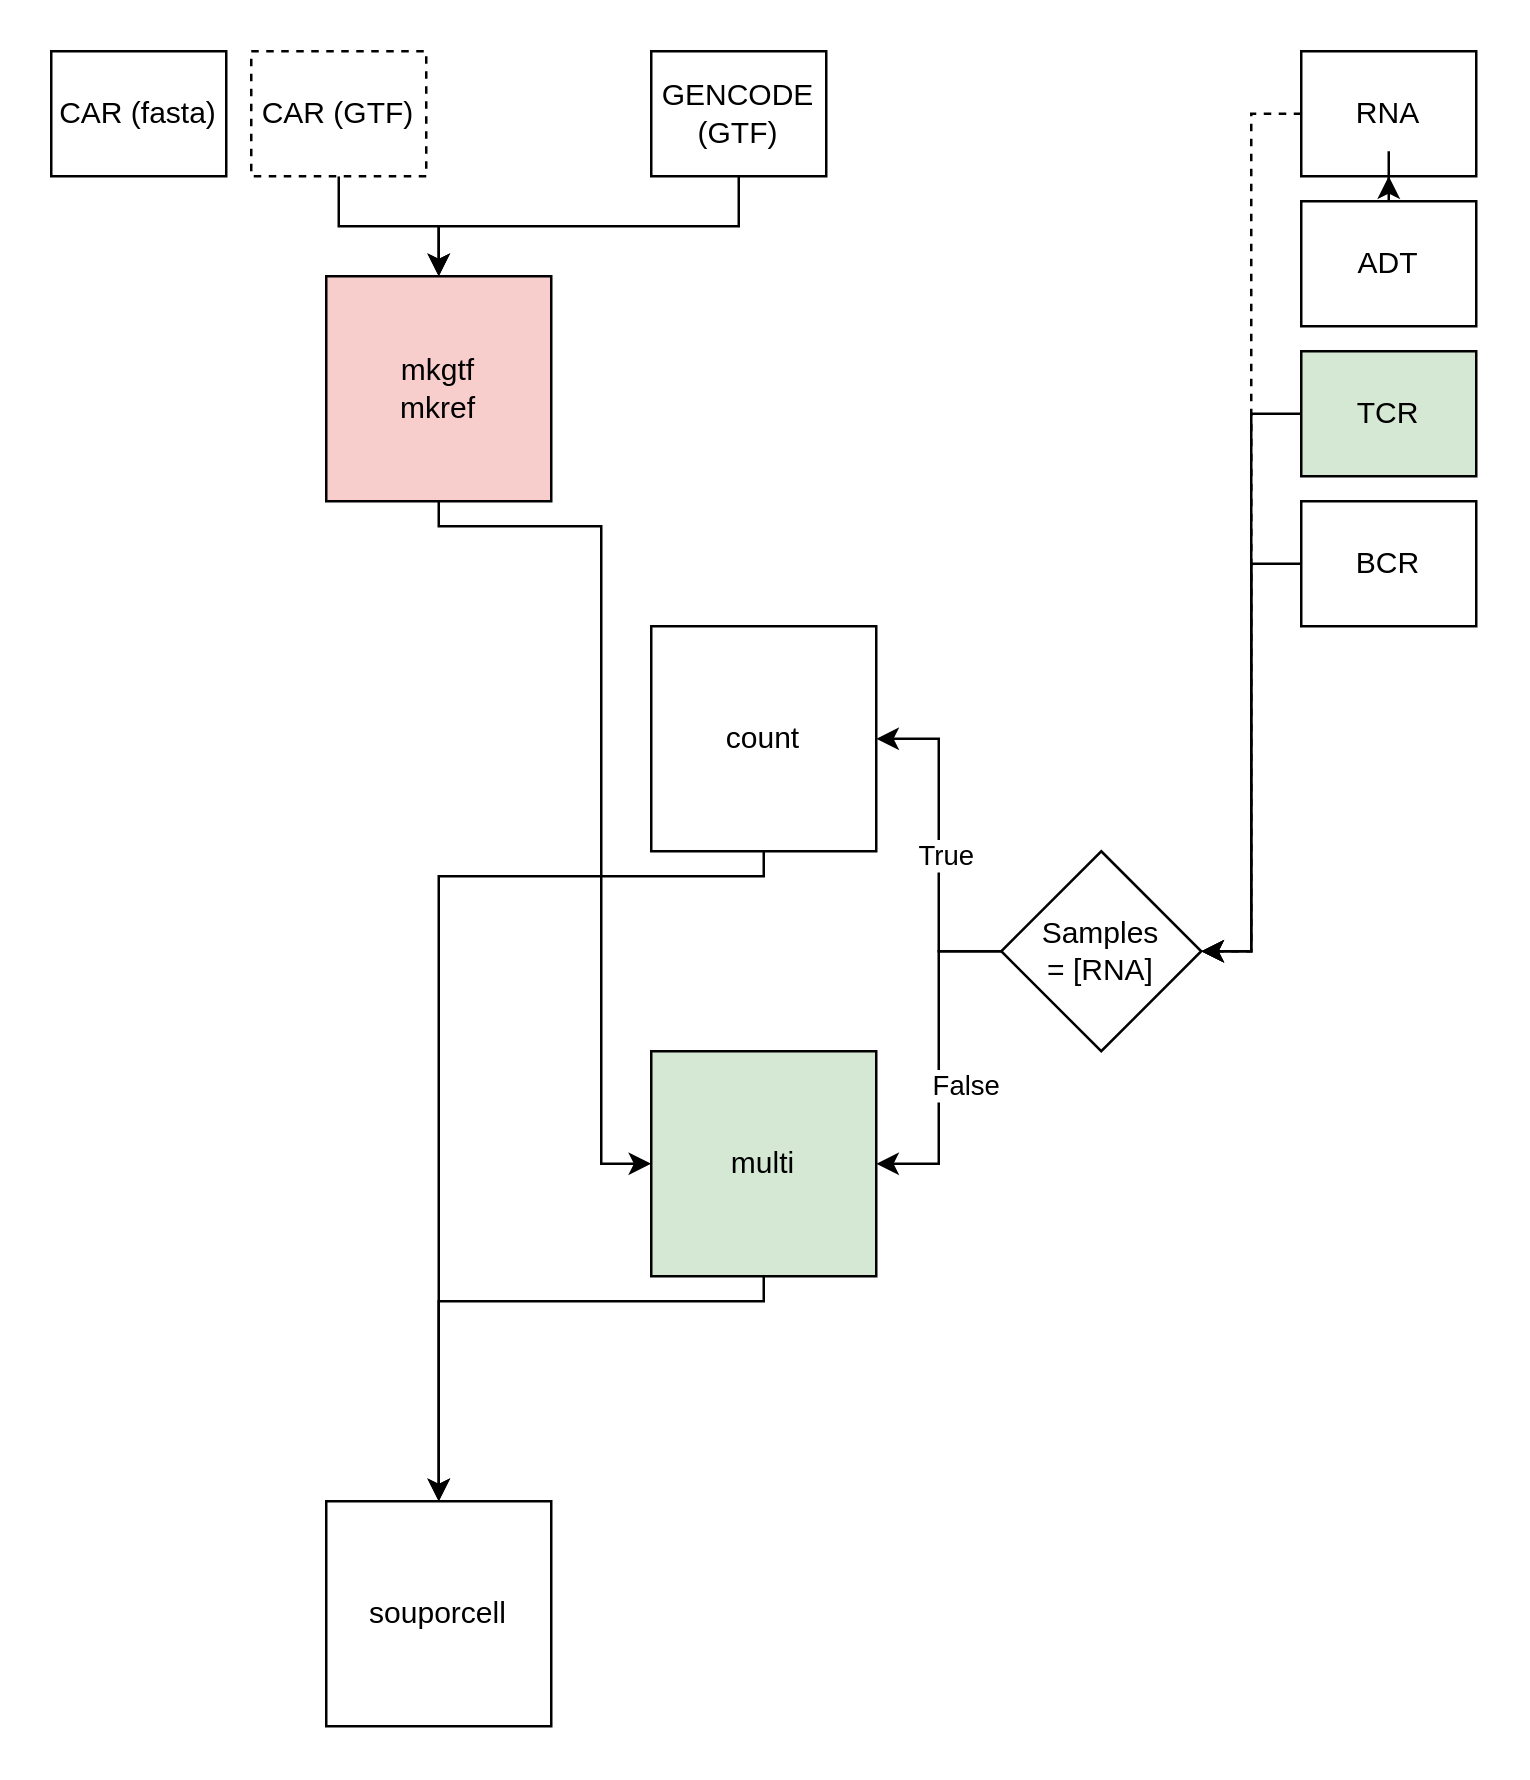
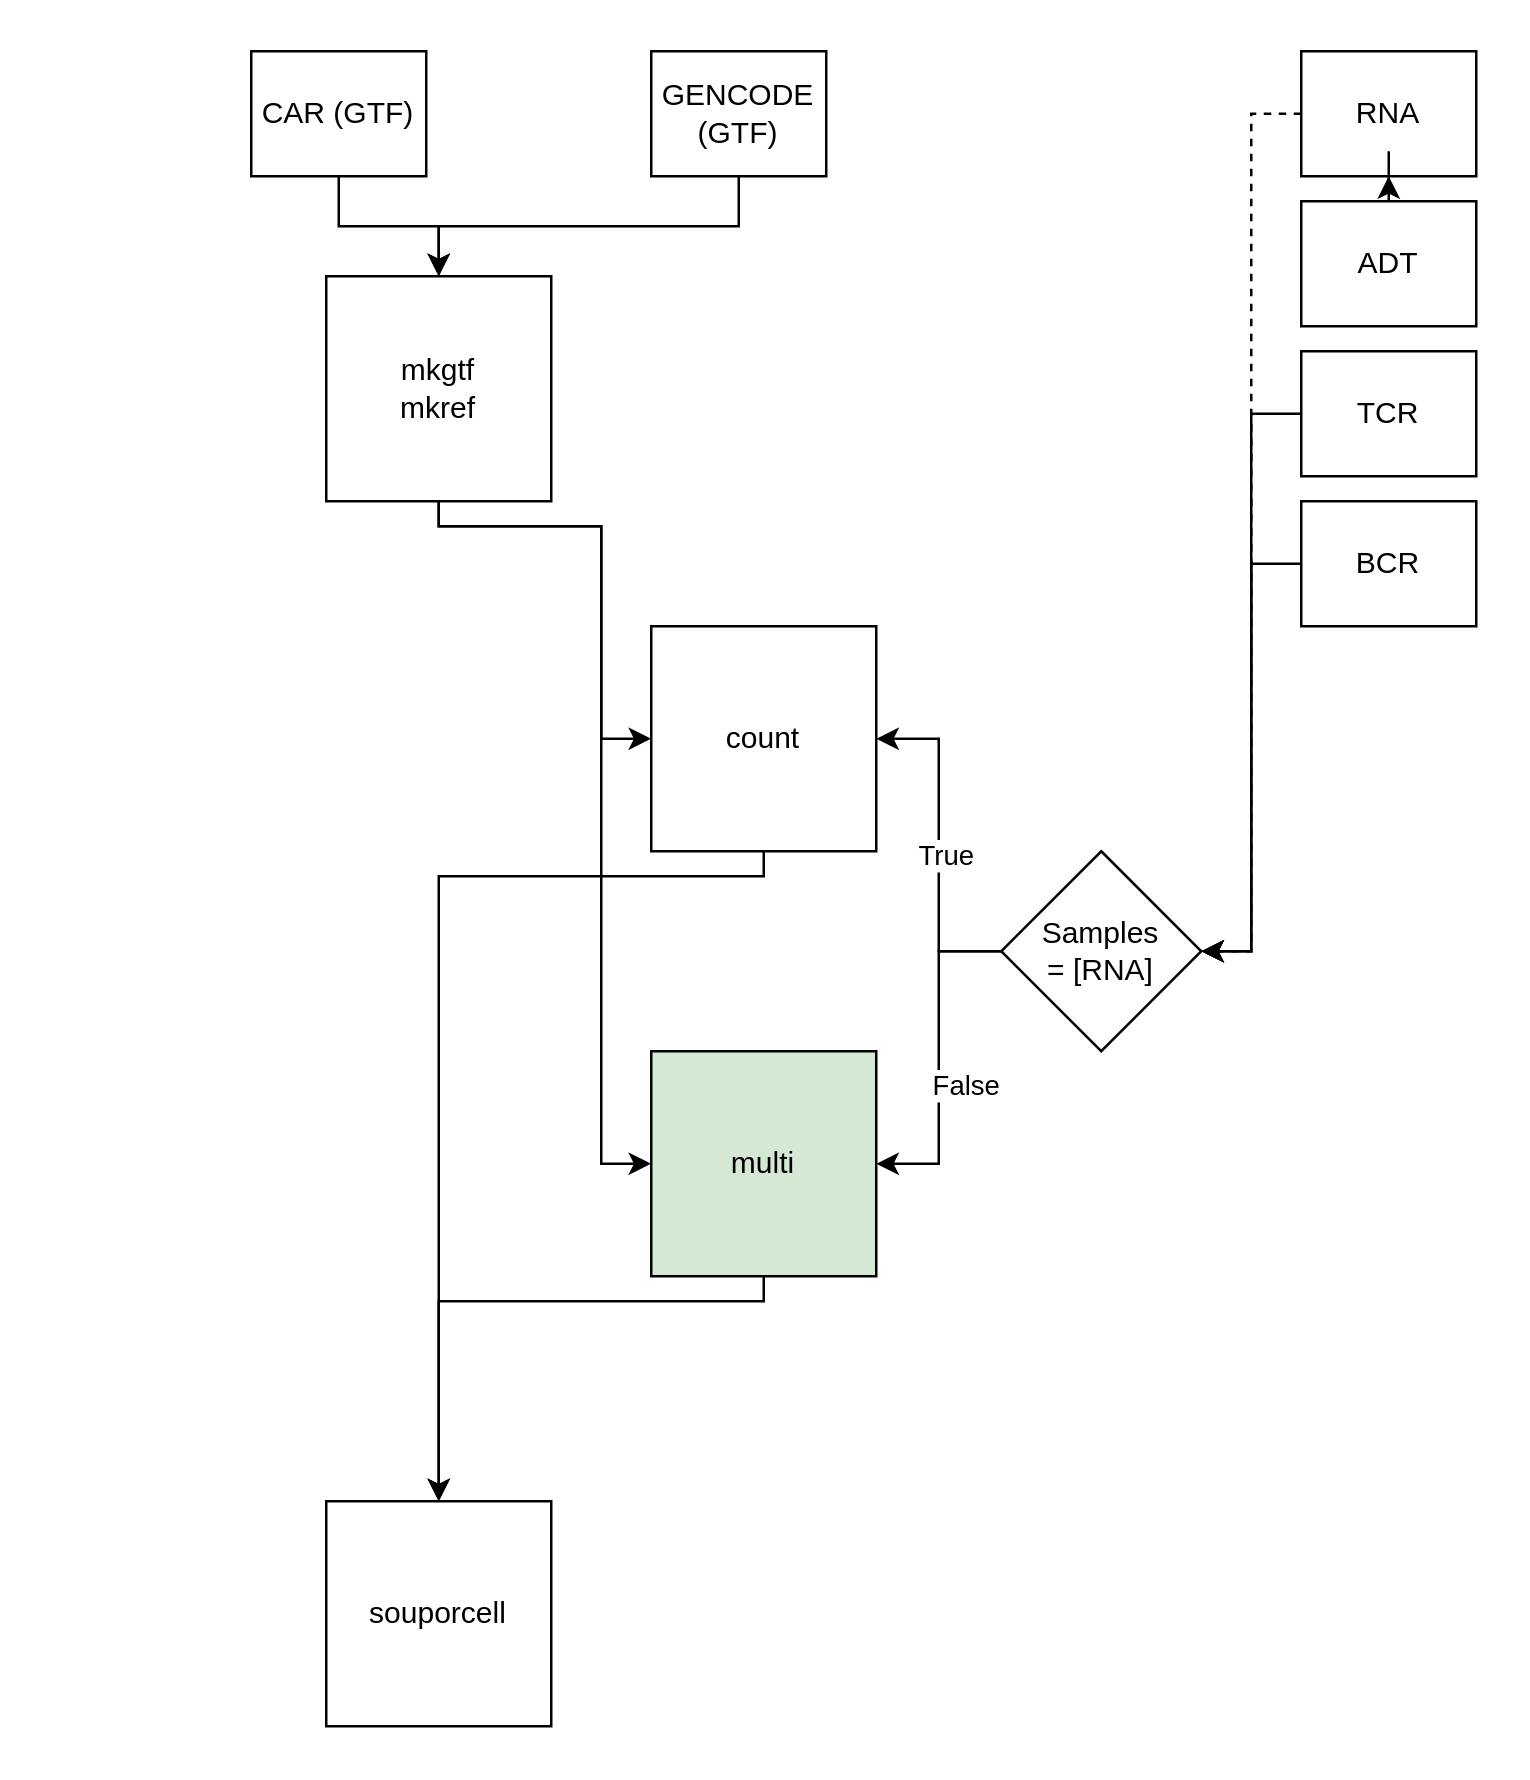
node "CAR (fasta)": removed
node "CAR (GTF)": style dashed -> solid
node "mkgtf mkref": fillcolor #f8cecc -> #ffffff
node "TCR": fillcolor #d5e8d4 -> #ffffff
edge "mkgtf mkref" -> "count": added
